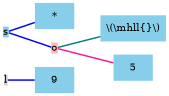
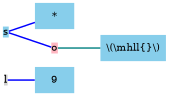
node "5": removed
